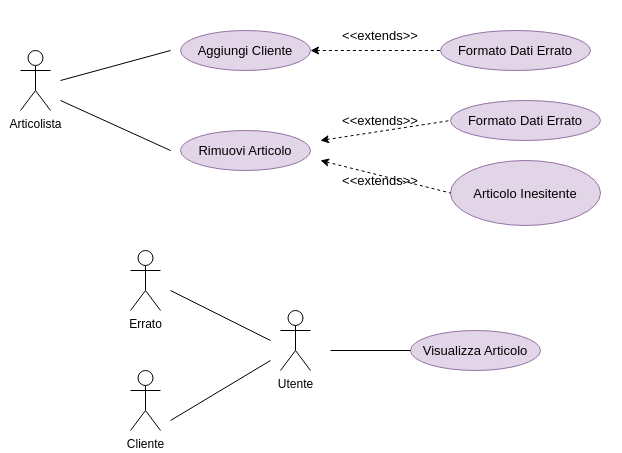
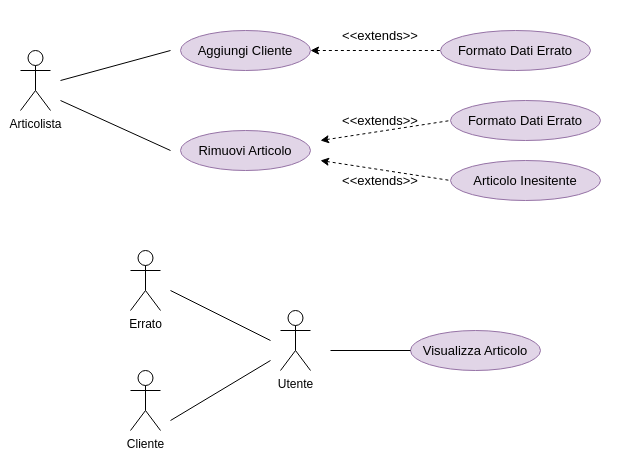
node "Articolo Inesitente": size 150x65 -> 150x40
